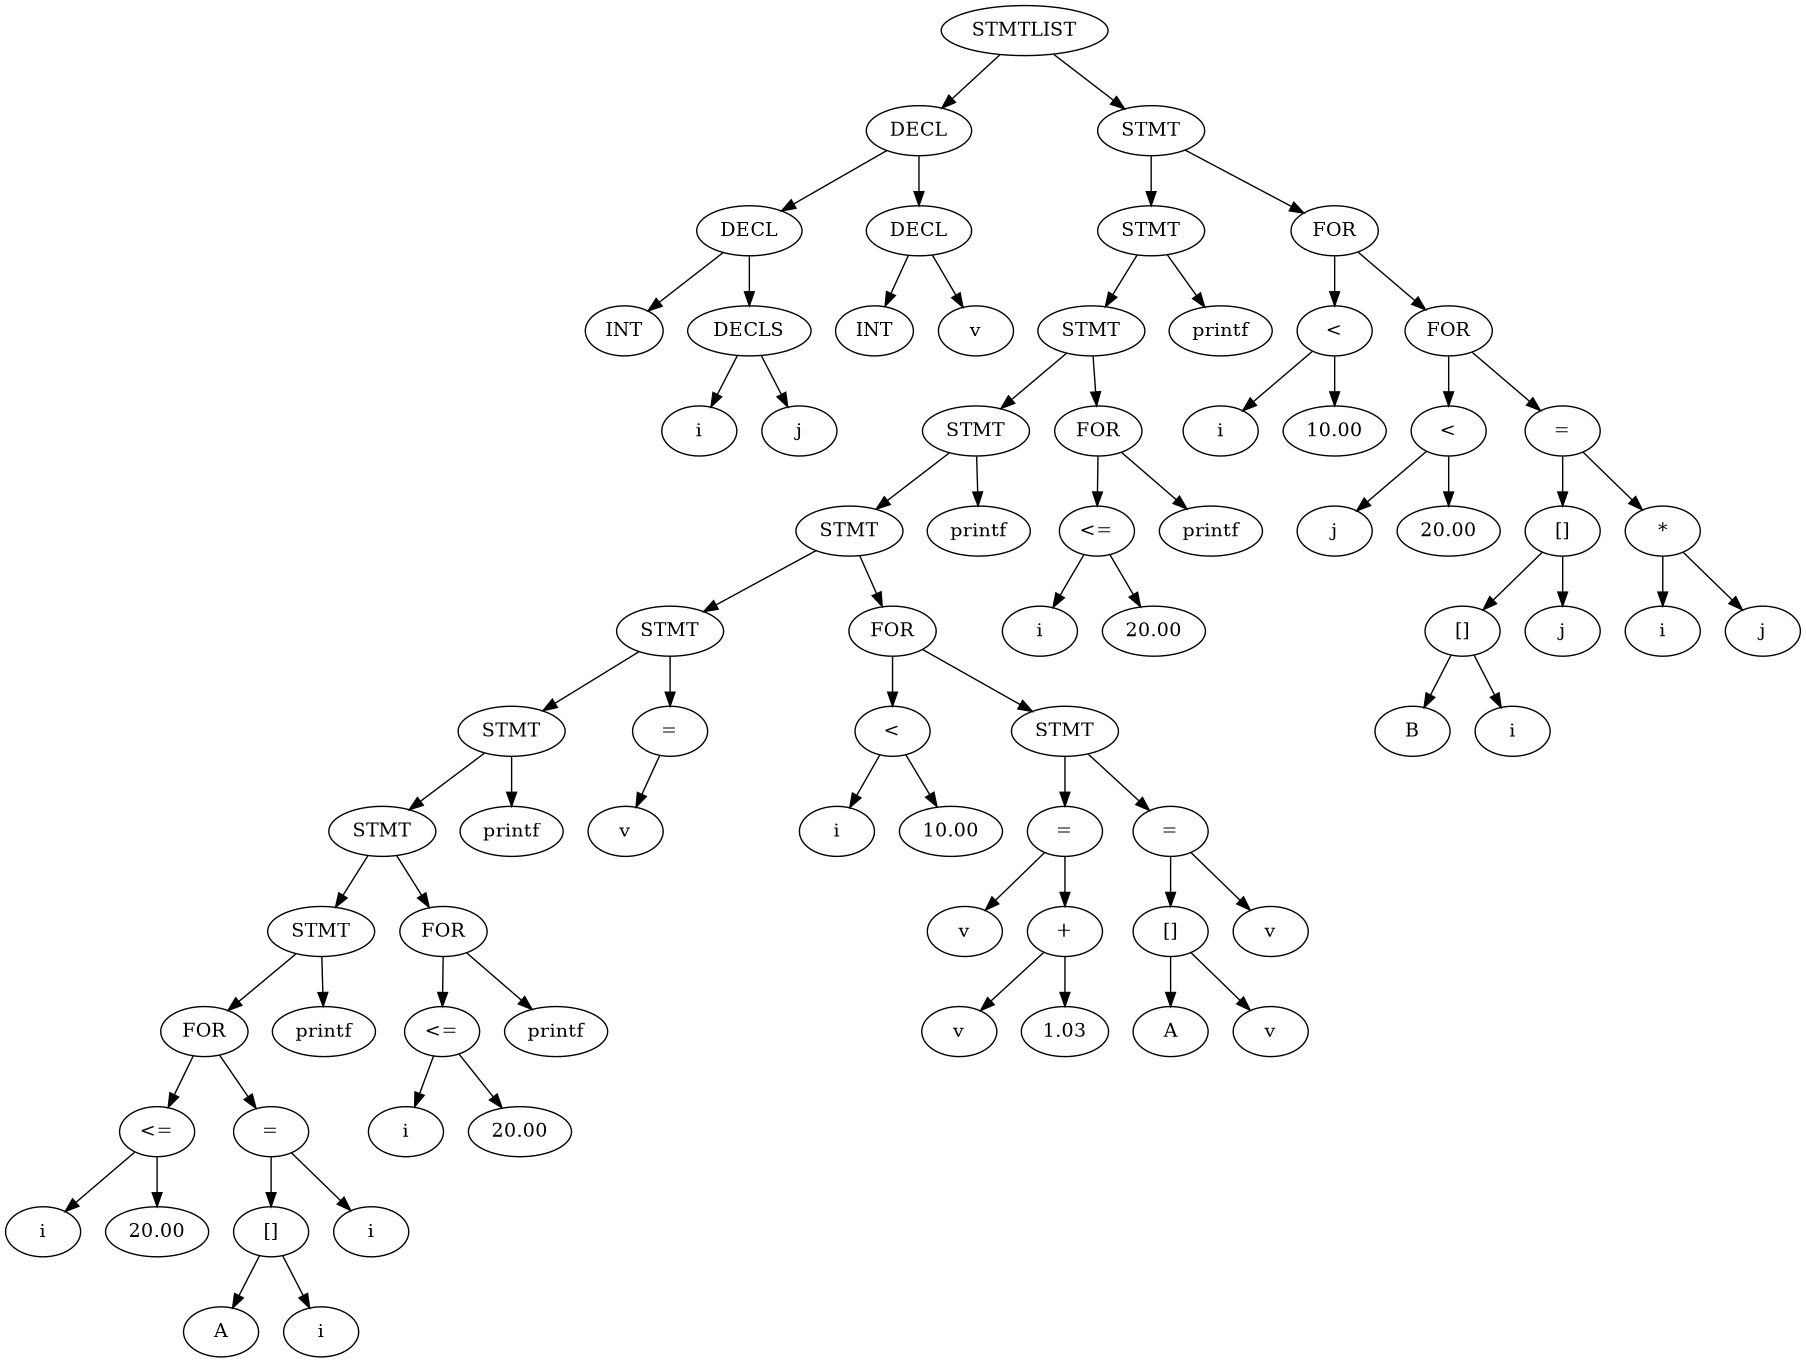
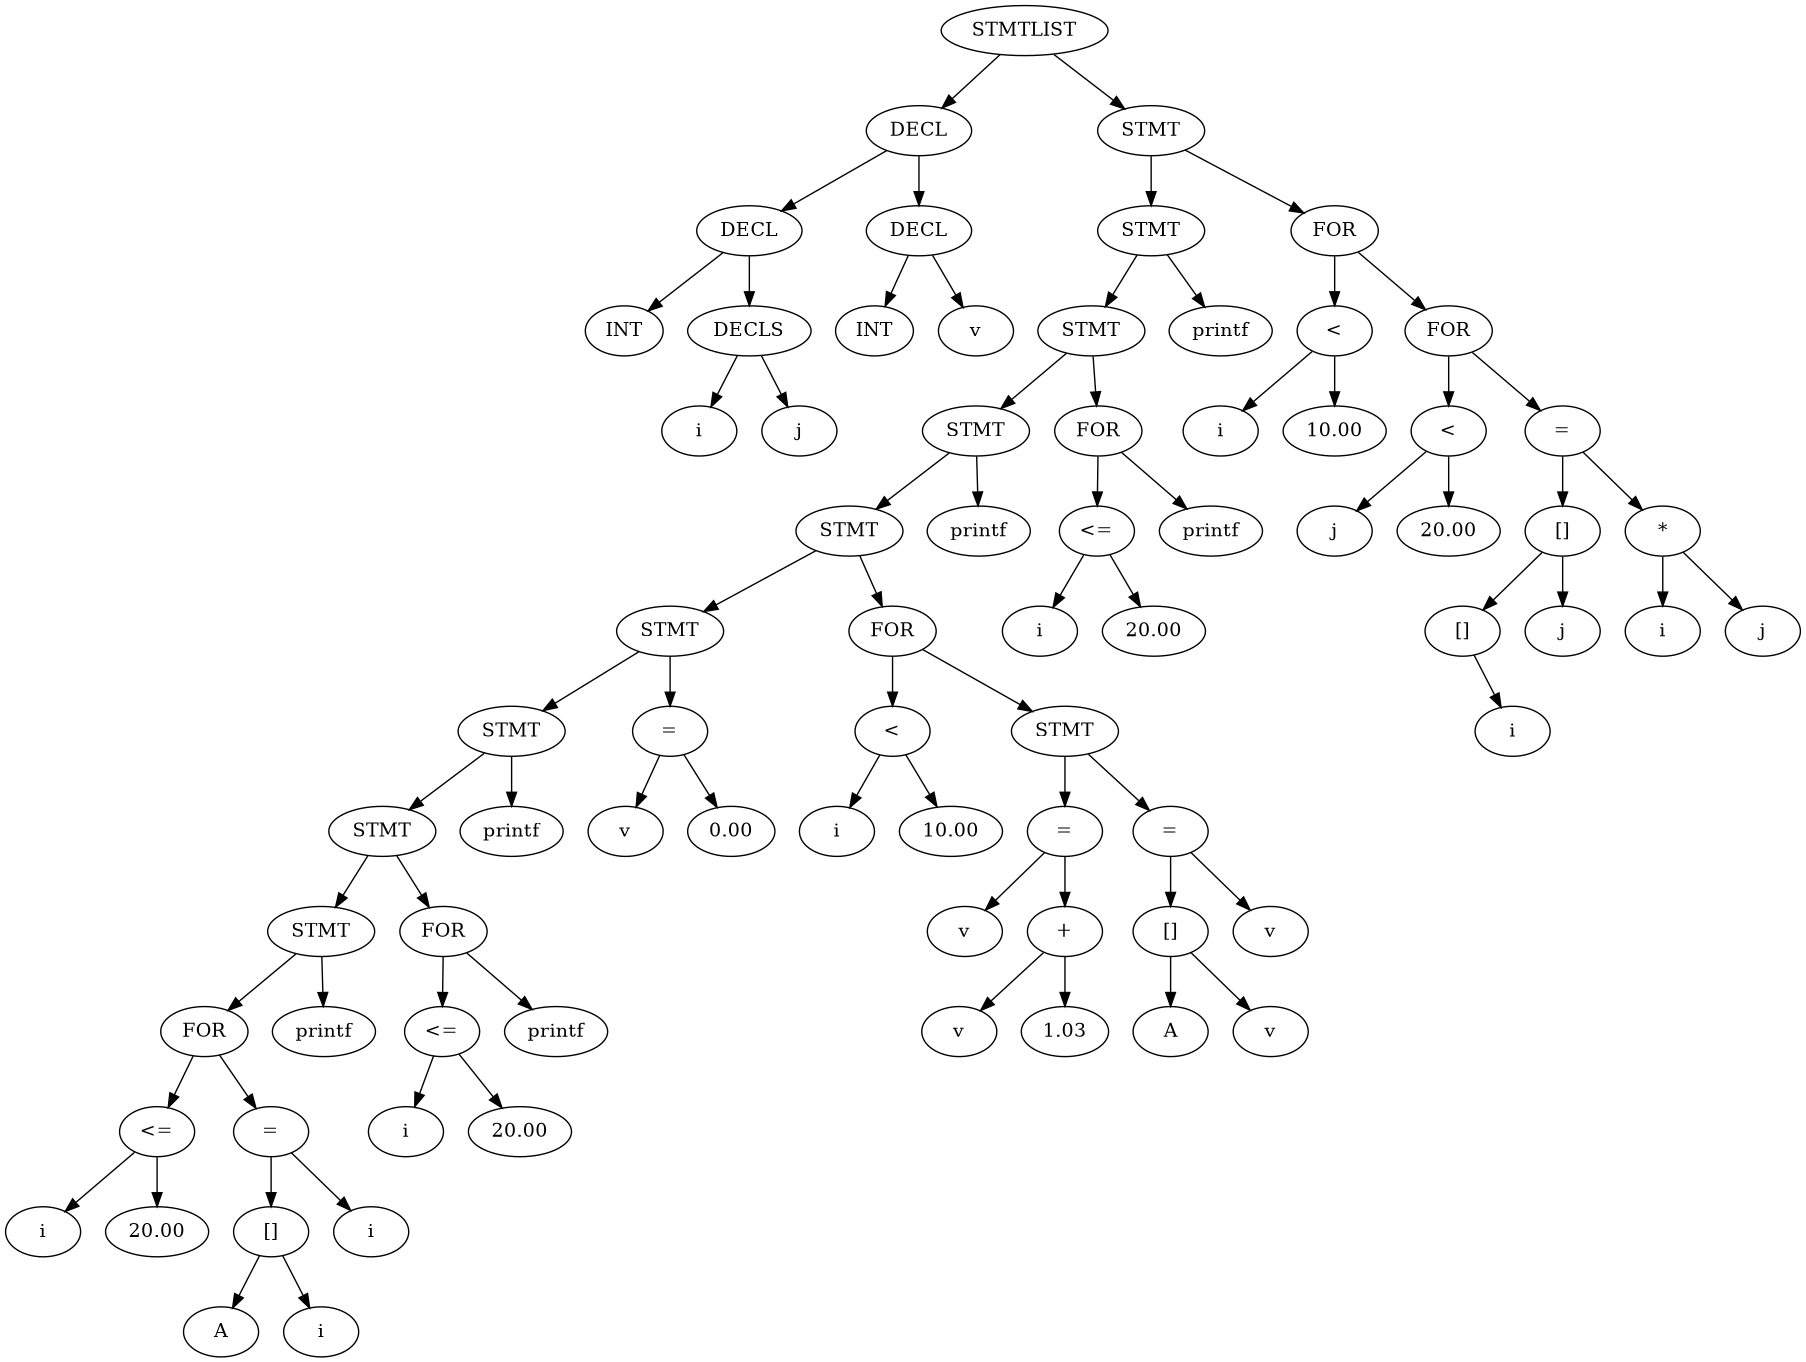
node "B": removed
node "0.00": added
